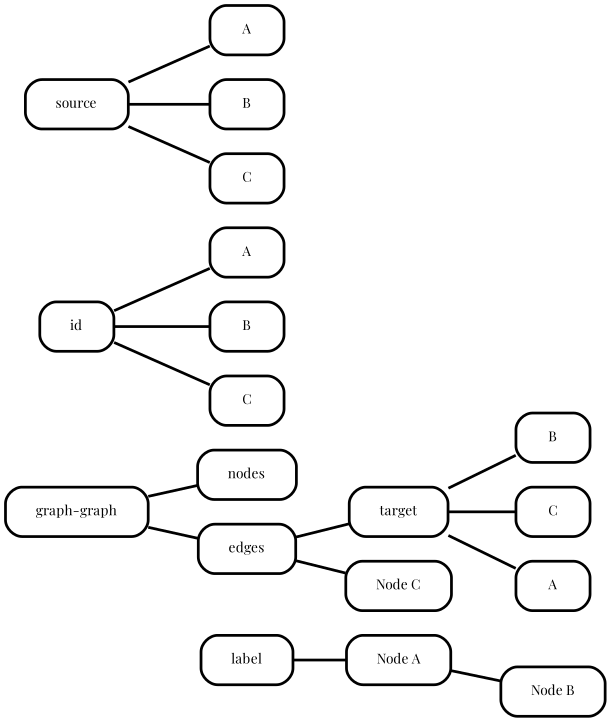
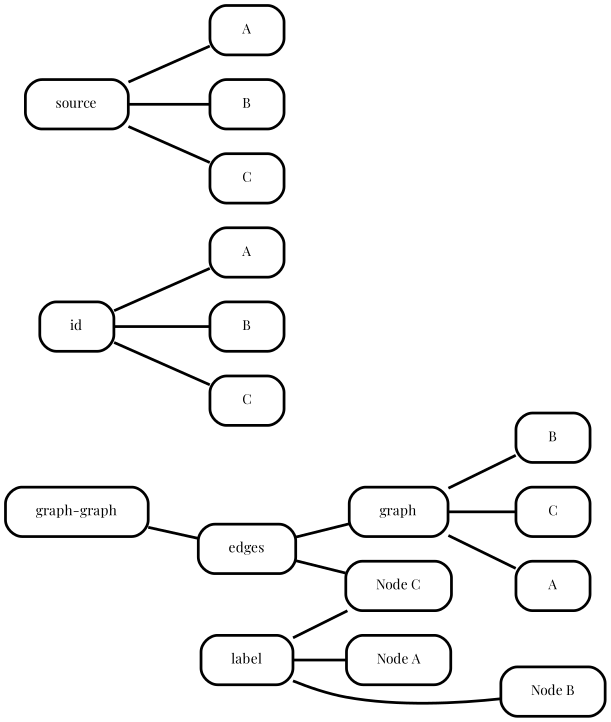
node "nodes": removed
node "target": label "target" -> "graph"
edge "Node C" -- "label": added
edge "Node A" -- "Node B": now "label" -- "Node B"
